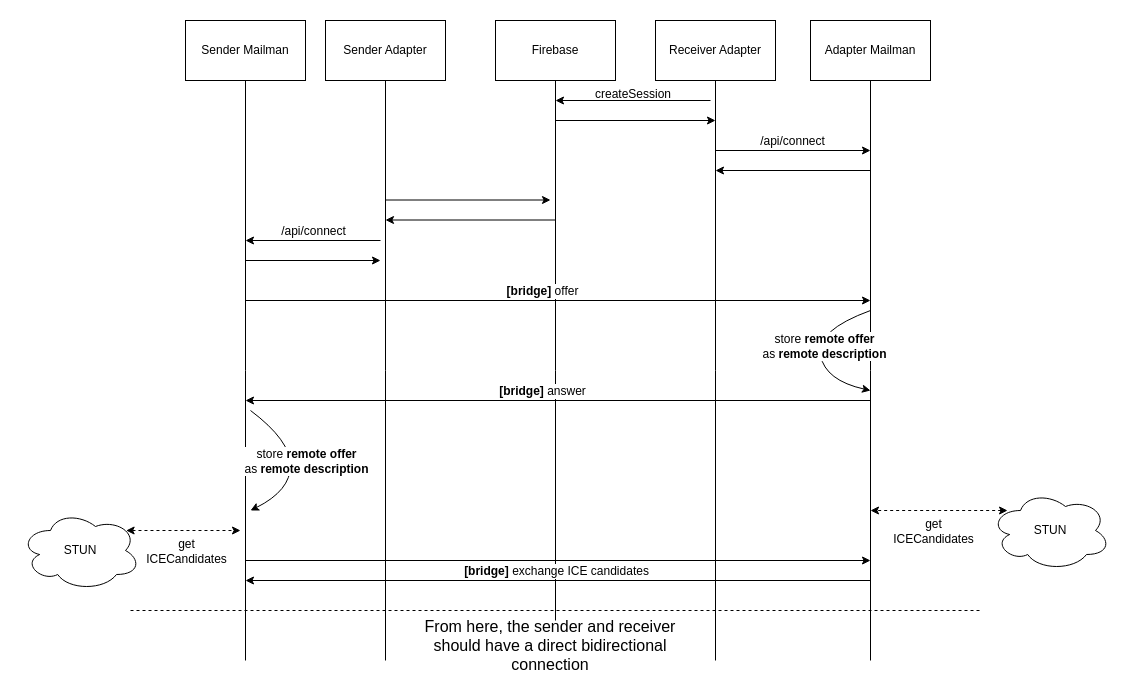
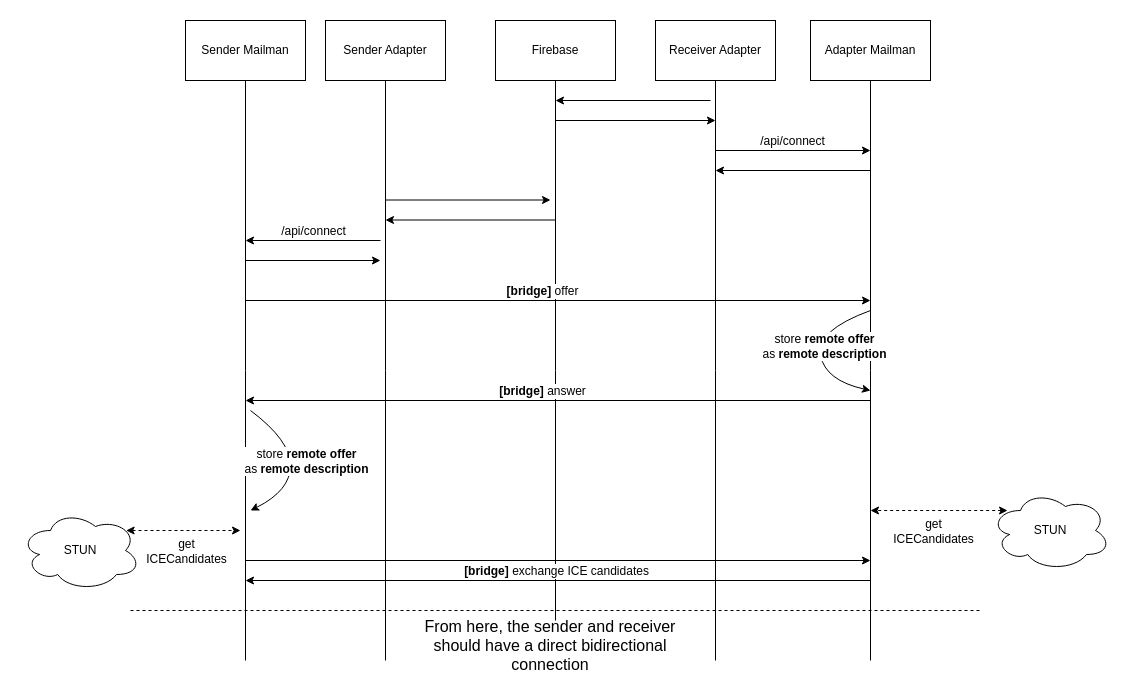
node "createSession": removed
